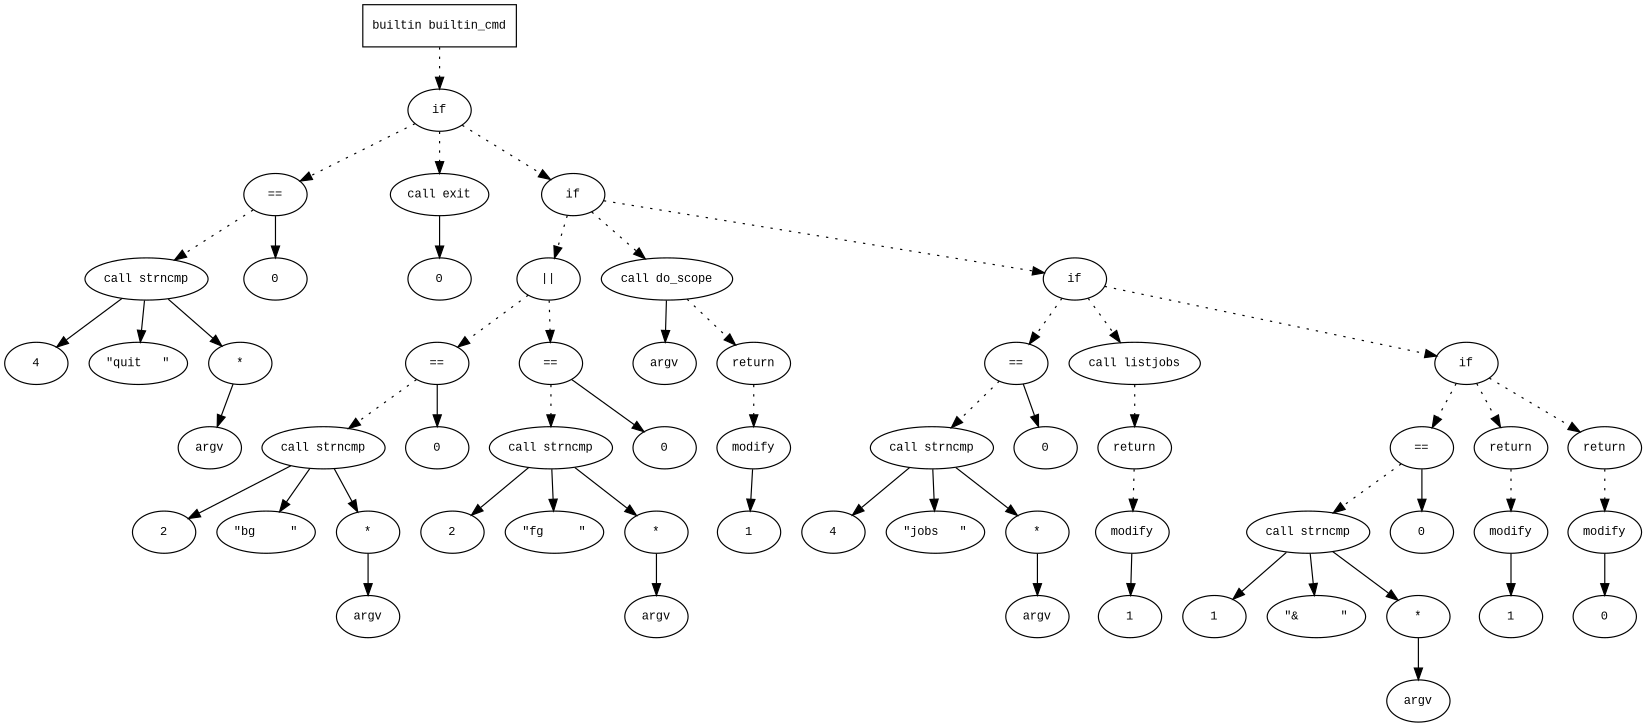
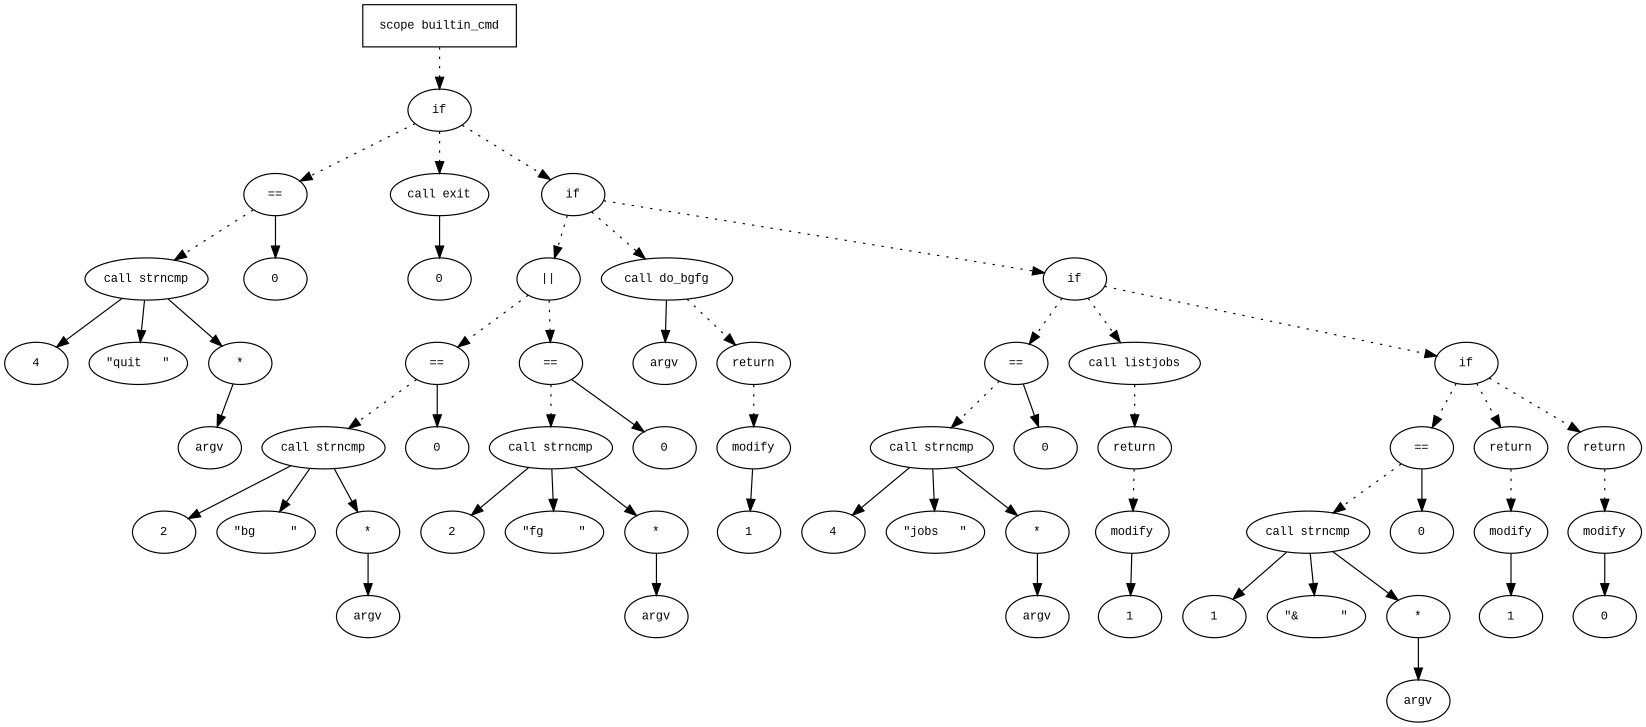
node "builtin builtin_cmd": label "builtin builtin_cmd" -> "scope builtin_cmd"
node "call do_scope": label "call do_scope" -> "call do_bgfg"
